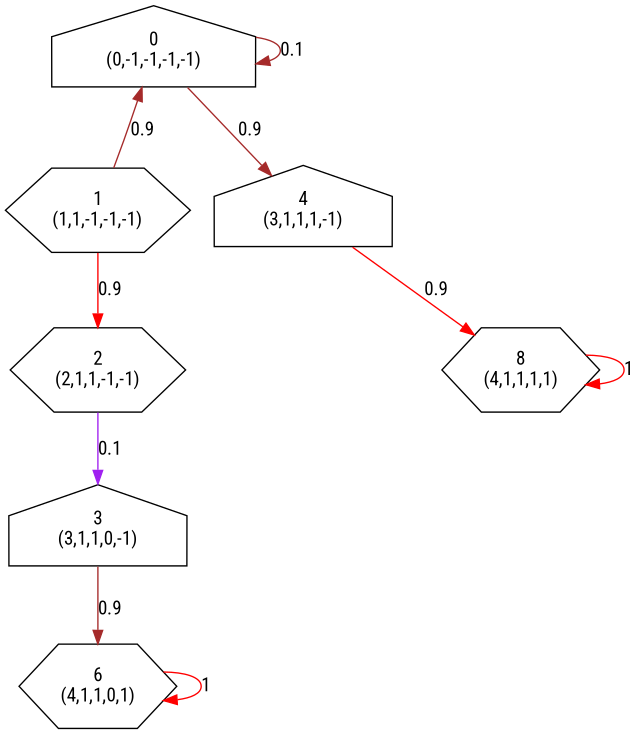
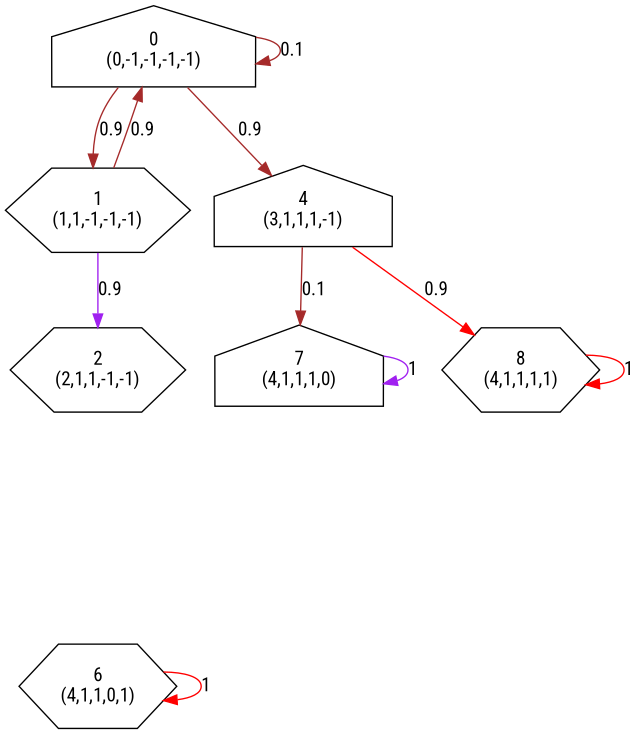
edge "0 (0,-1,-1,-1,-1)" -> "1 (1,1,-1,-1,-1)": added, label "0.9"
edge "1 (1,1,-1,-1,-1)" -> "2 (2,1,1,-1,-1)": color red -> purple
node "7 (4,1,1,1,0)": added
node "3 (3,1,1,0,-1)": removed
